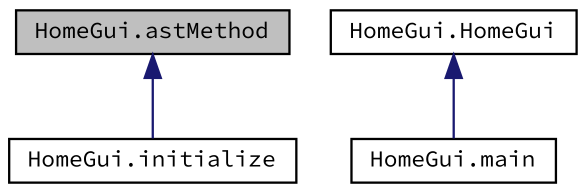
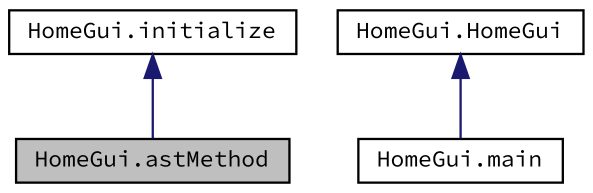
edge "HomeGui.initialize" -> "HomeGui.astMethod": reversed
